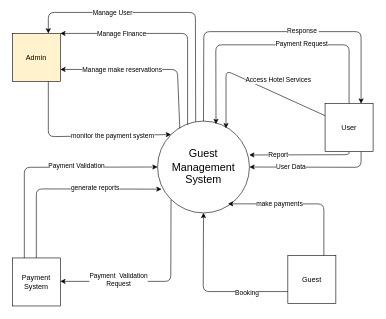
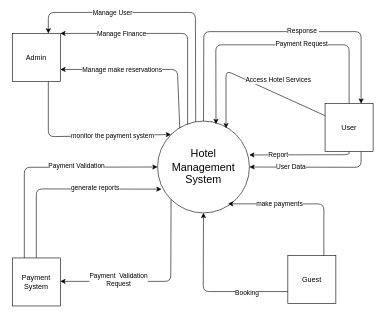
node "Admin": fillcolor #fff2cc -> #ffffff
node "Guest Management System": label "Guest Management System" -> "Hotel Management System"
